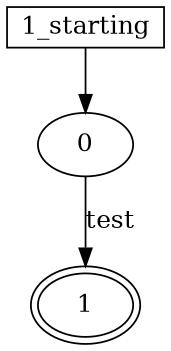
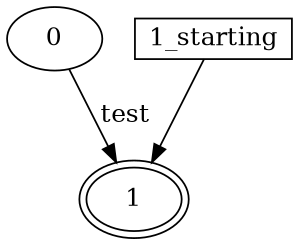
edge "1_starting" -> "0": now "1_starting" -> "1"
